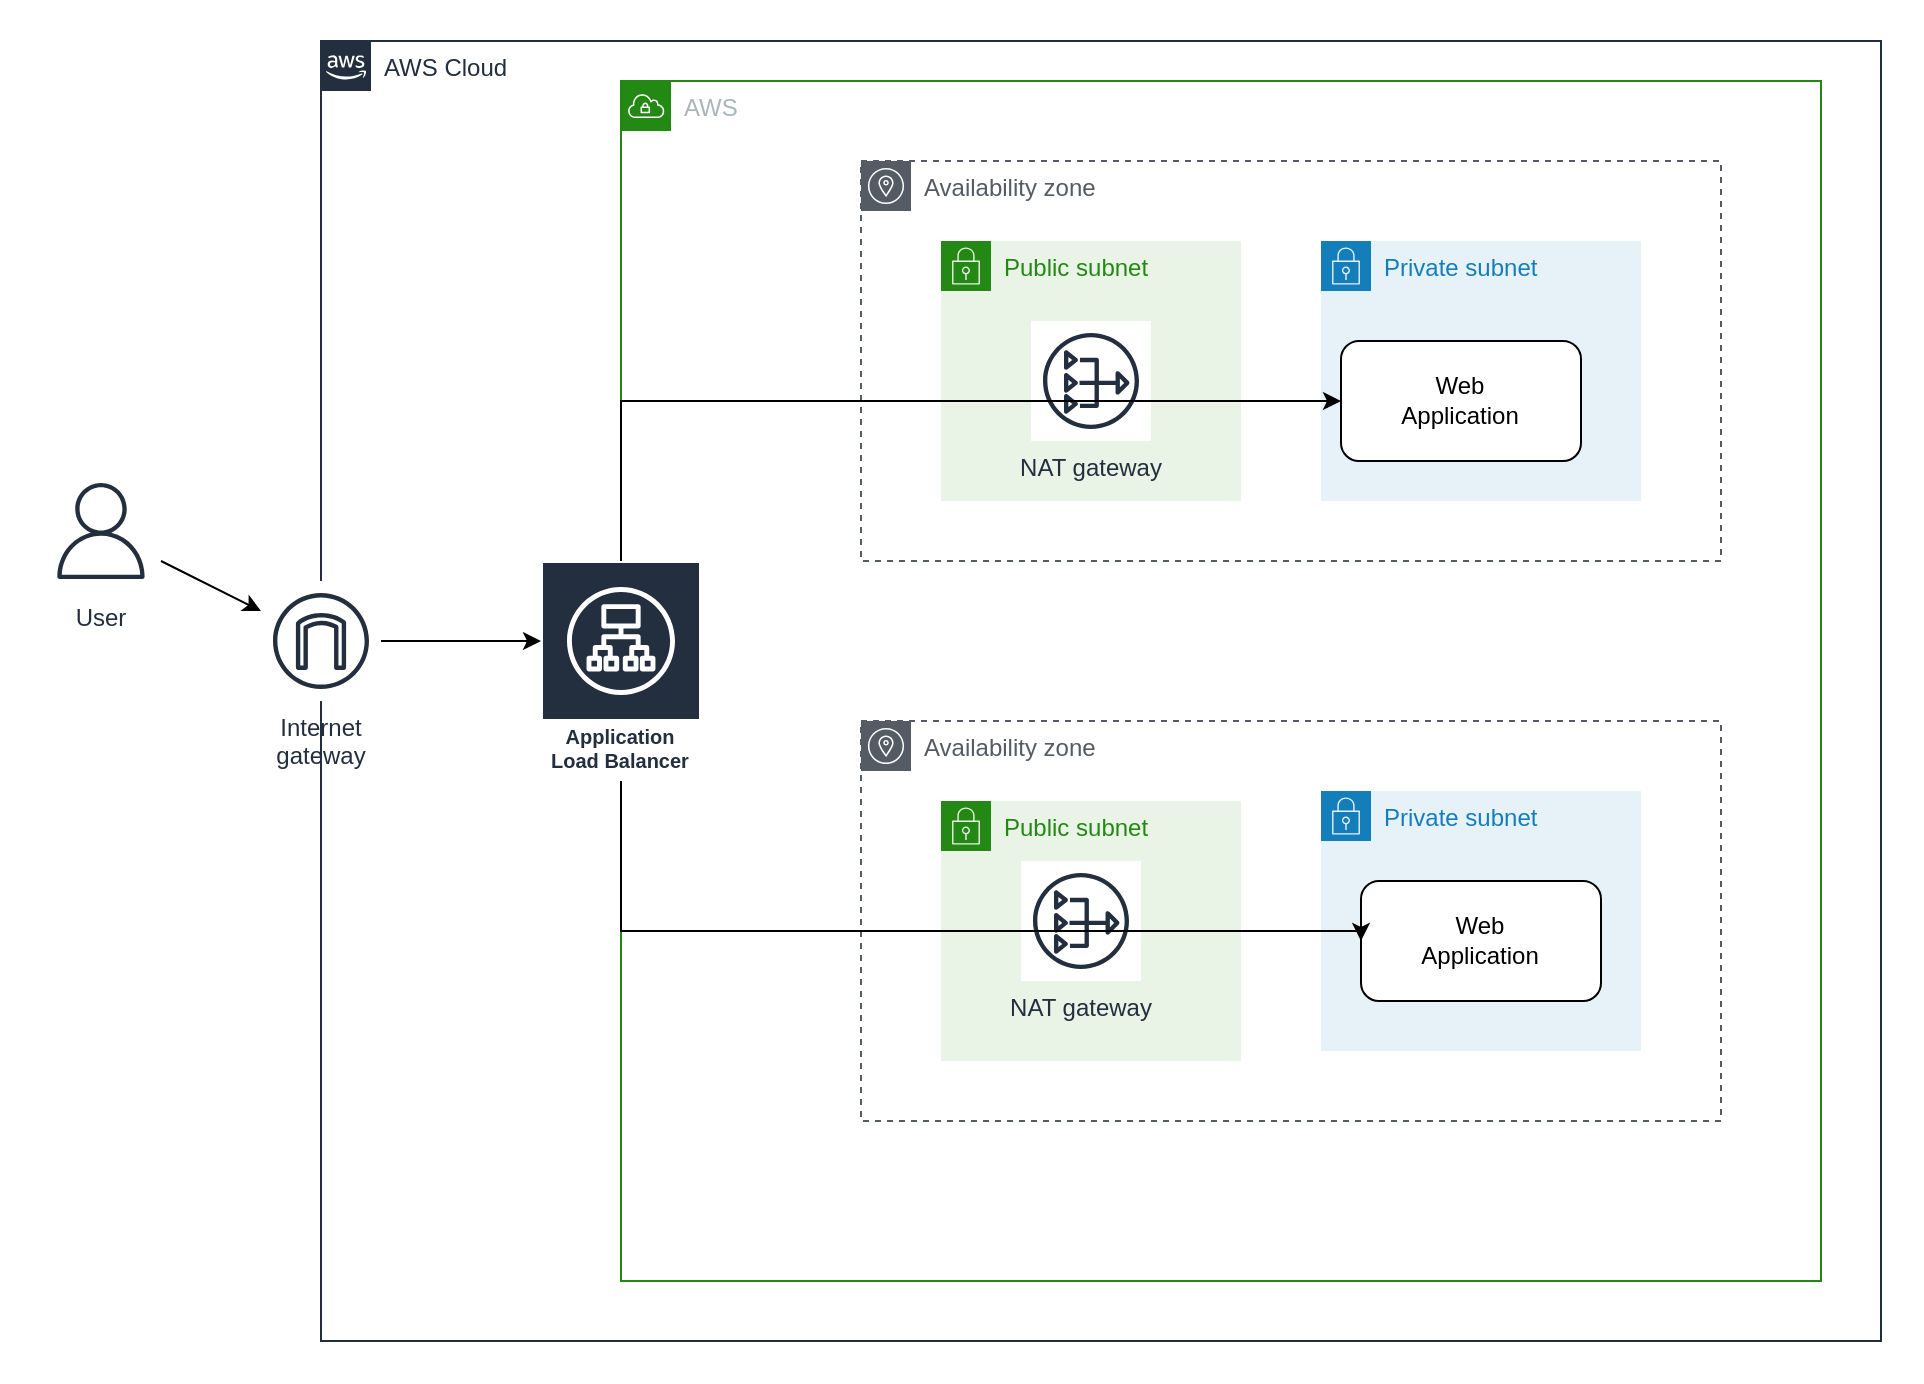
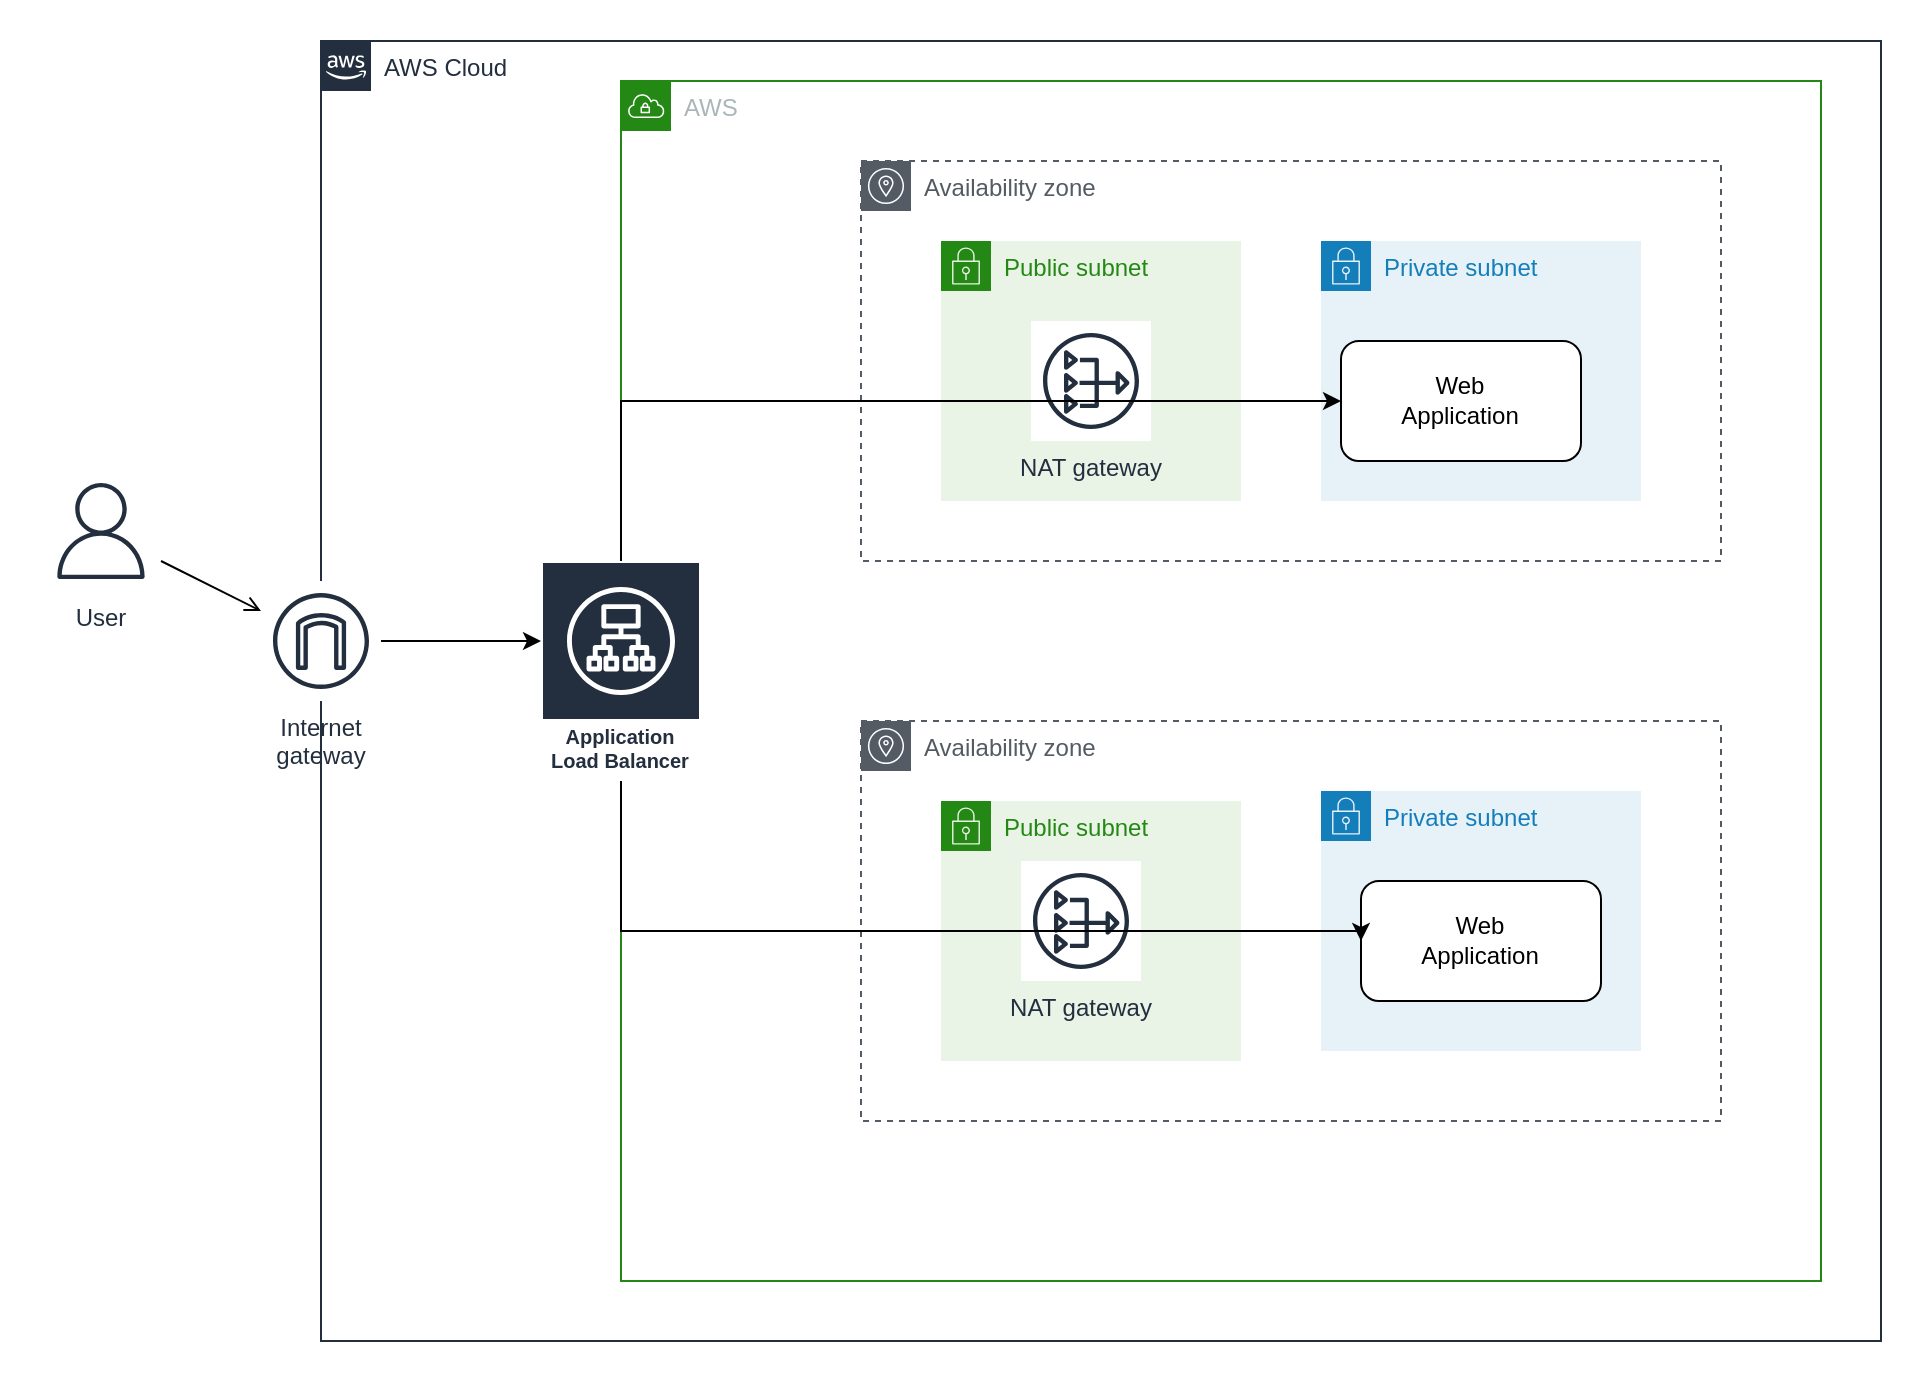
edge "User" -> "Internet gateway": arrowhead classic -> open
